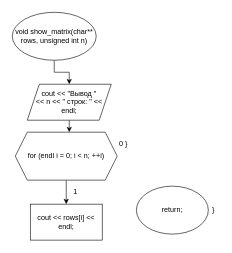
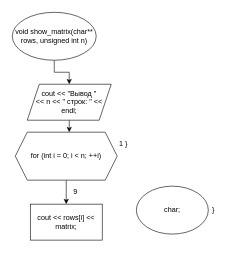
node "0 }": label "0 }" -> "1 }"
node "for (endl i = 0; i < n; ++i)": label "for (endl i = 0; i < n; ++i)" -> "for (int i = 0; i < n; ++i)"
node "1": label "1" -> "9"
node "return;": label "return;" -> "char;"
node "cout << rows[i] << endl;": label "cout << rows[i] << endl;" -> "cout << rows[i] << matrix;"
